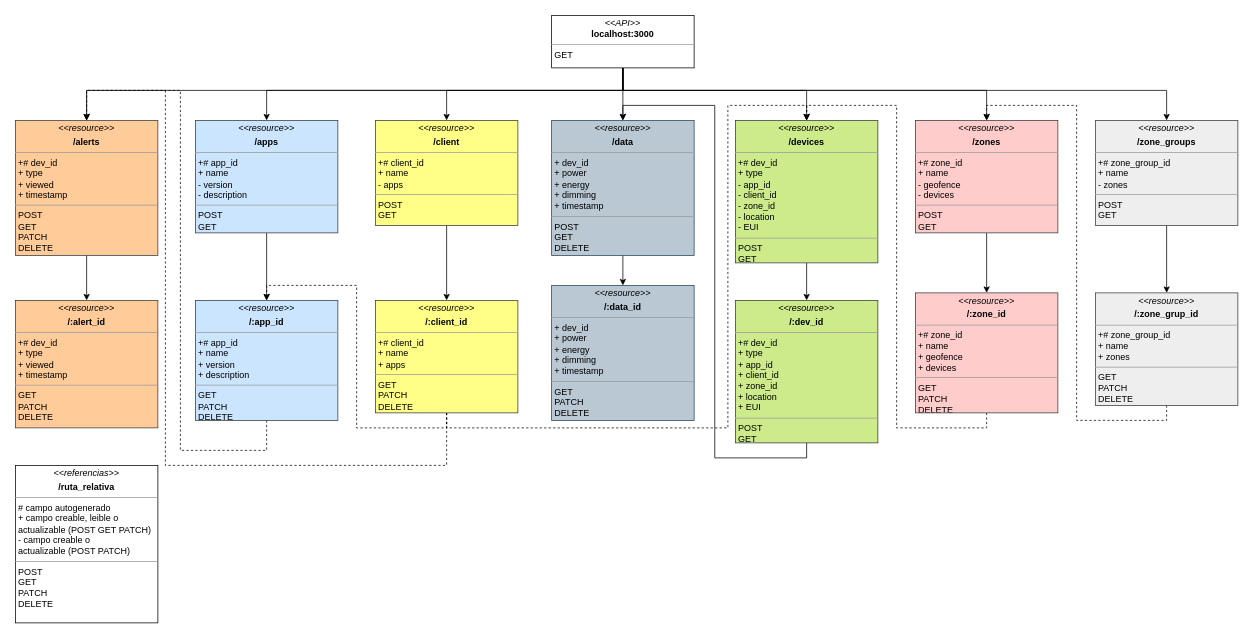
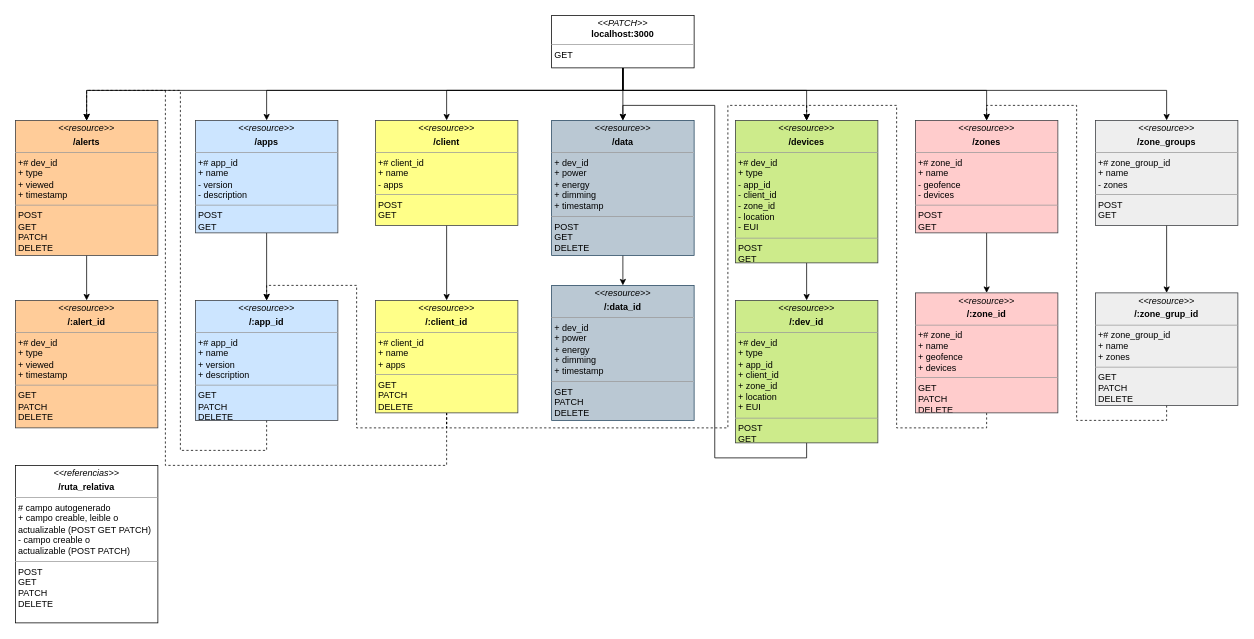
node "<<API>> localhost:3000 GET": label "<<API>> localhost:3000 GET" -> "<<PATCH>> localhost:3000 GET"
